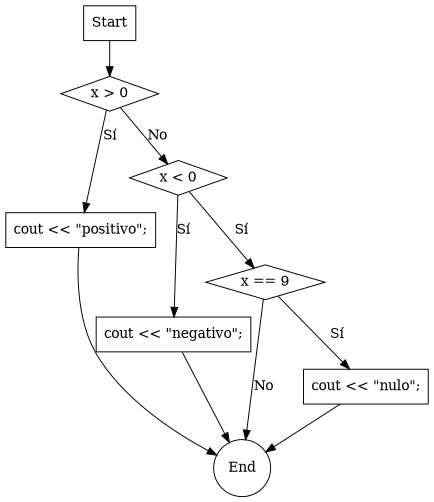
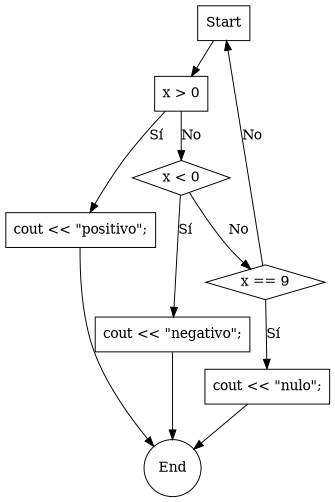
node "x > 0": shape diamond -> box
edge "x < 0" -> "x == 9": label "Sí" -> "No"
edge "x == 9" -> "End": now "x == 9" -> "Start"
